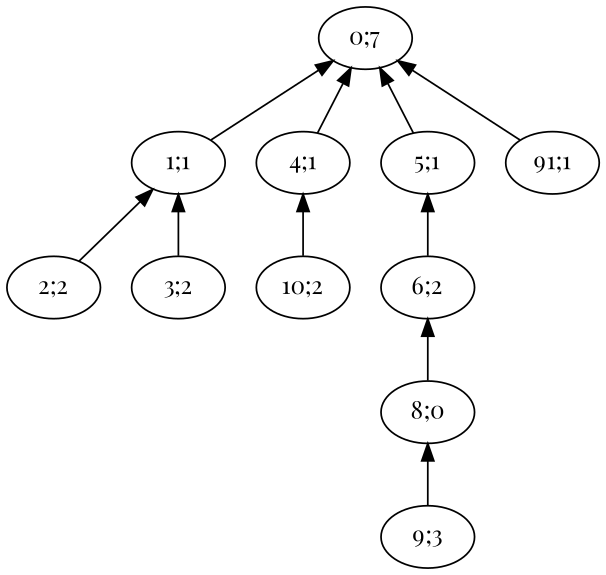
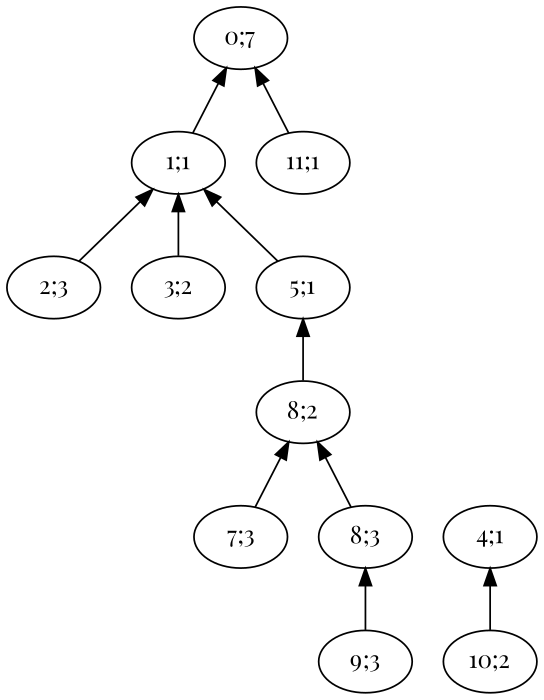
edge "4;1" -> "0;7": removed
edge "5;1" -> "0;7": now "5;1" -> "1;1"
node "91;1": label "91;1" -> "11;1"
node "2;2": label "2;2" -> "2;3"
node "6;2": label "6;2" -> "8;2"
node "8;0": label "8;0" -> "8;3"
node "7;3": added
